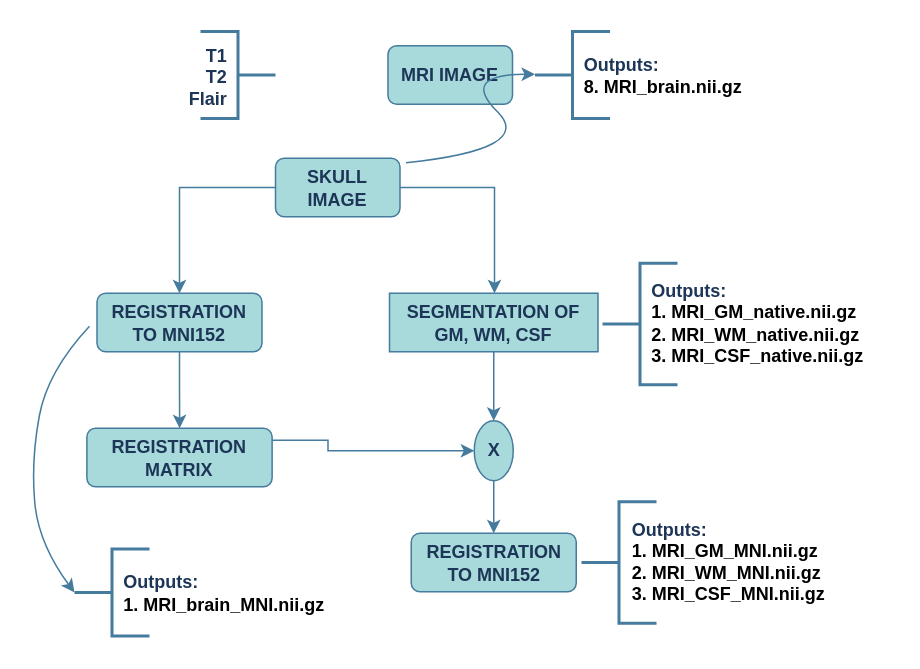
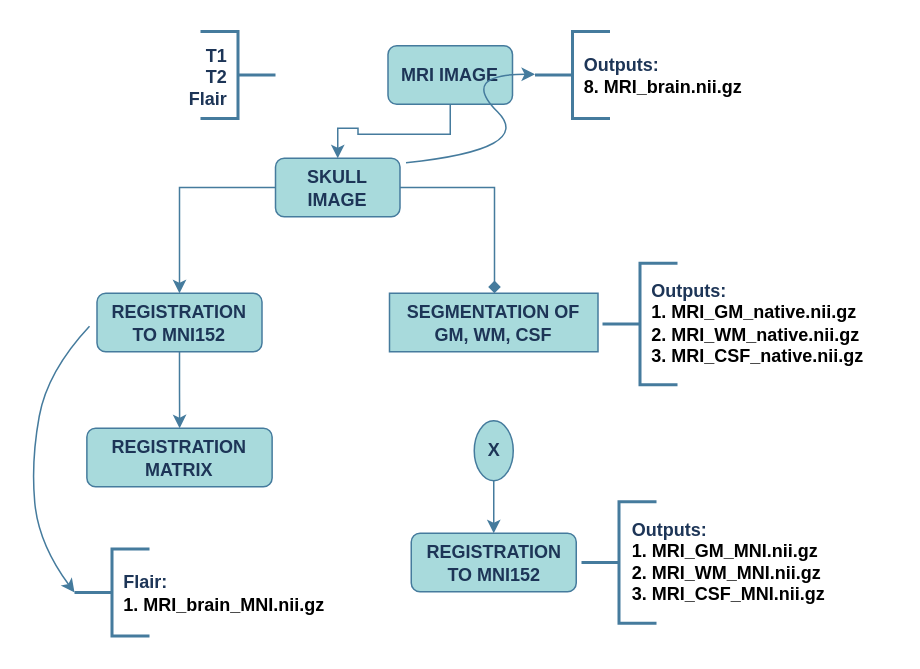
edge "MRI IMAGE" -> "SKULL IMAGE": added
edge "SKULL IMAGE" -> "SEGMENTATION OF GM, WM, CSF": arrowhead classic -> diamond
edge "SEGMENTATION OF GM, WM, CSF" -> "X": removed
edge "REGISTRATION MATRIX" -> "X": removed
node "Outputs: 1. MRI_brain_MNI.nii.gz": label "Outputs: 1. MRI_brain_MNI.nii.gz" -> "Flair: 1. MRI_brain_MNI.nii.gz"
